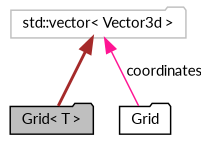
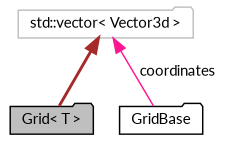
node "Grid": label "Grid" -> "GridBase"
